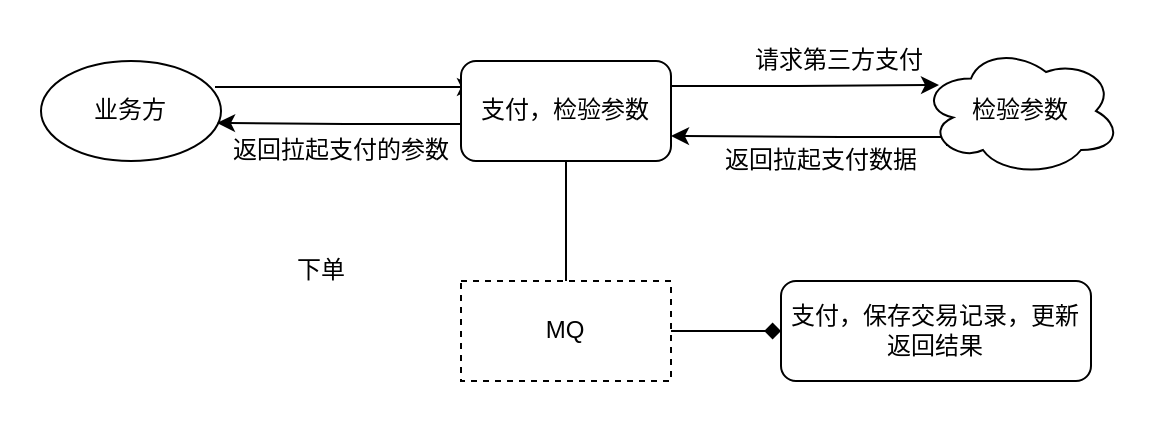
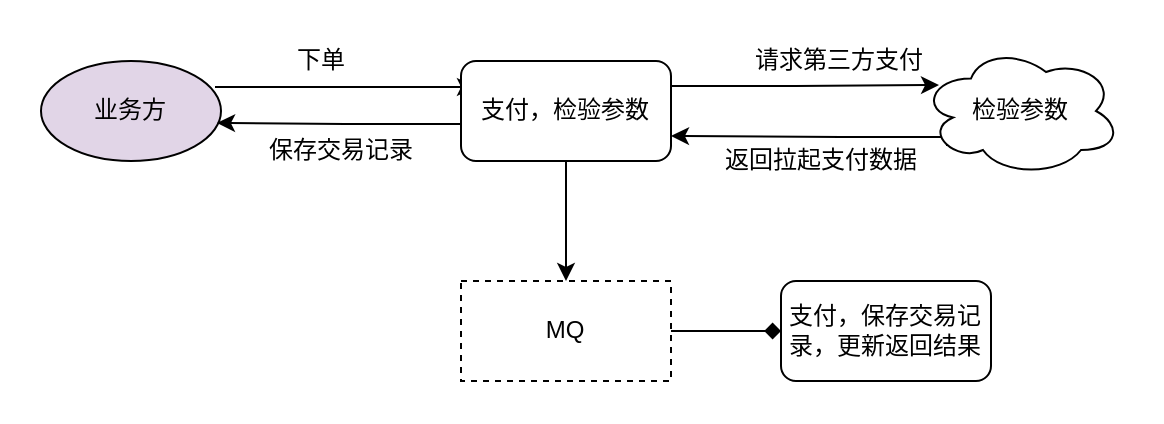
node "业务方": fillcolor #ffffff -> #e1d5e7
node "返回拉起支付的参数": label "返回拉起支付的参数" -> "保存交易记录"
node "下单": moved (321, 271) -> (321, 61)
edge "支付，检验参数" -- "MQ": arrowhead none -> classic
node "支付，保存交易记录，更新返回结果": size 310x100 -> 210x100
